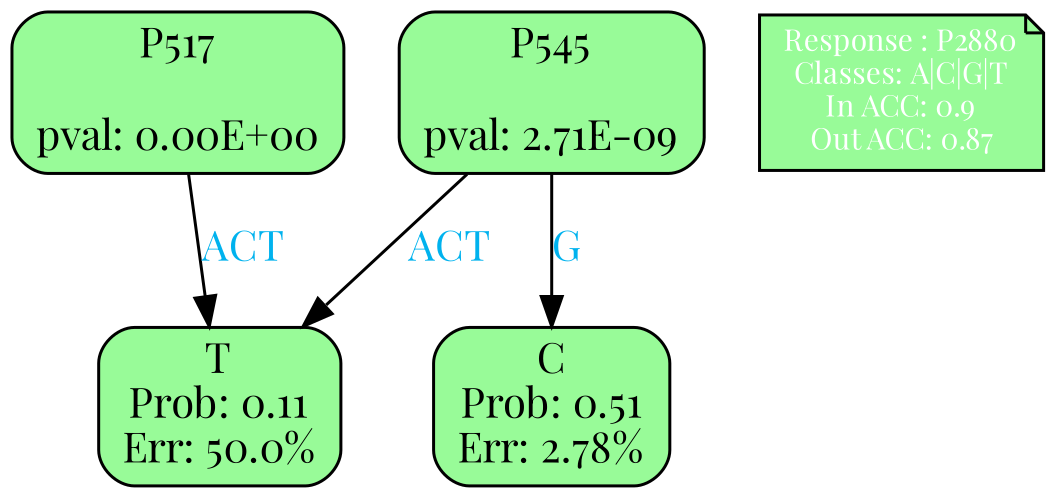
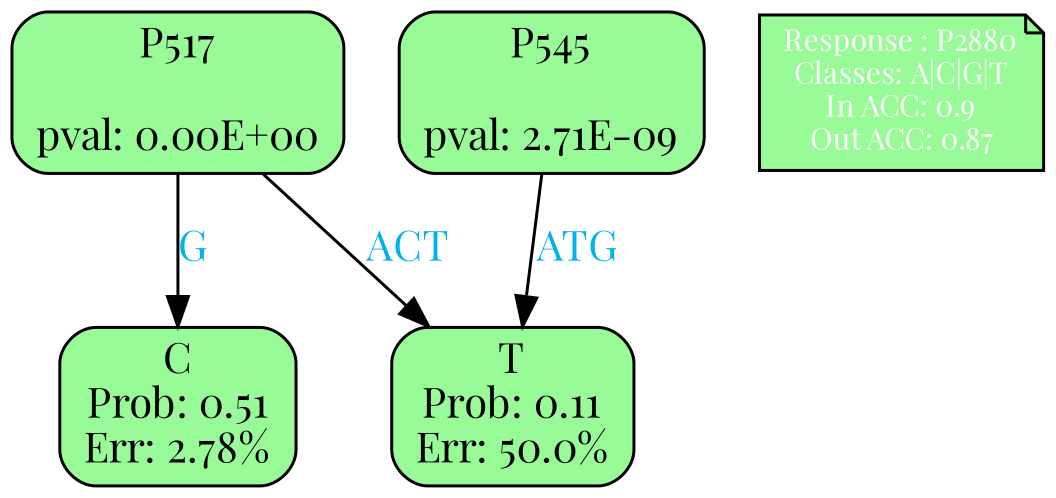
edge "P545 pval: 2.71E-09" -> "C Prob: 0.51 Err: 2.78%": now "P517 pval: 0.00E+00" -> "C Prob: 0.51 Err: 2.78%"
edge "P545 pval: 2.71E-09" -> "T Prob: 0.11 Err: 50.0%": label "ACT" -> "ATG"
